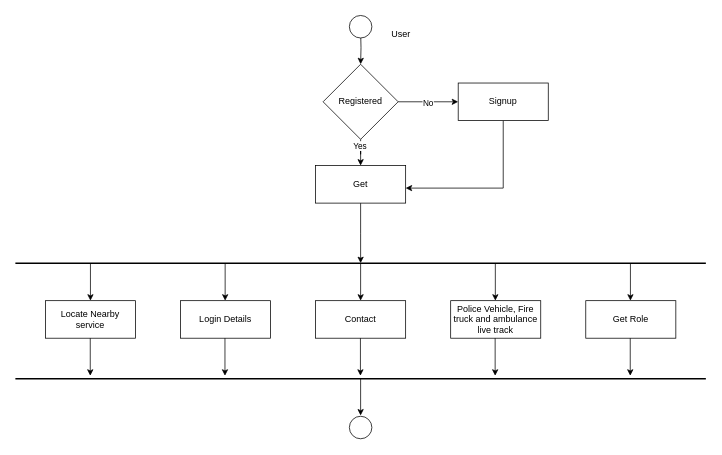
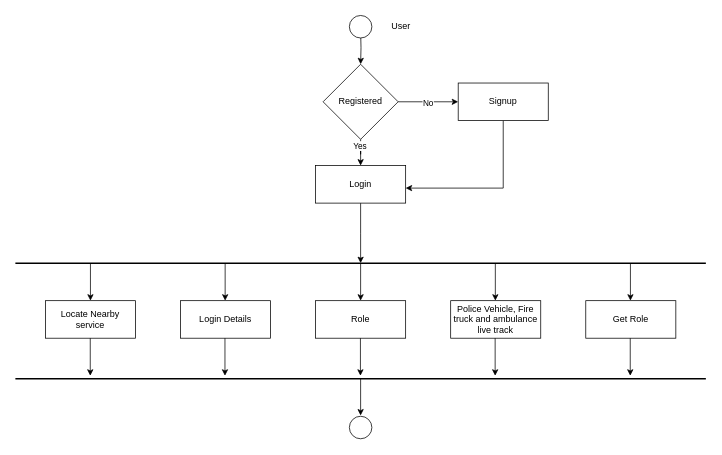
node "User": moved (401, 34) -> (401, 27)
node "Get": label "Get" -> "Login"
node "Contact": label "Contact" -> "Role"
